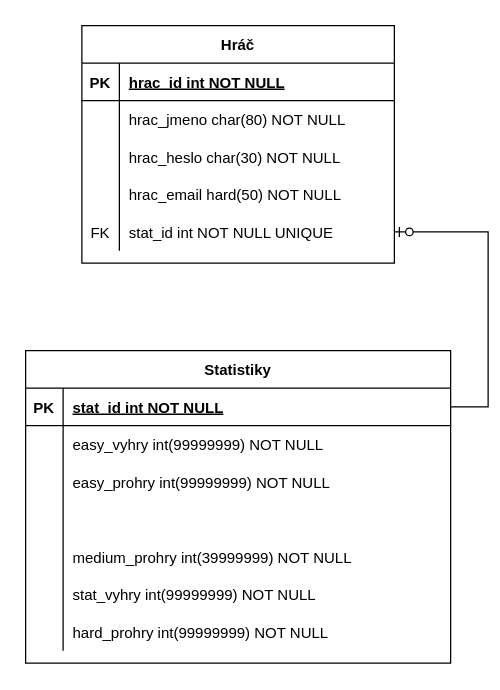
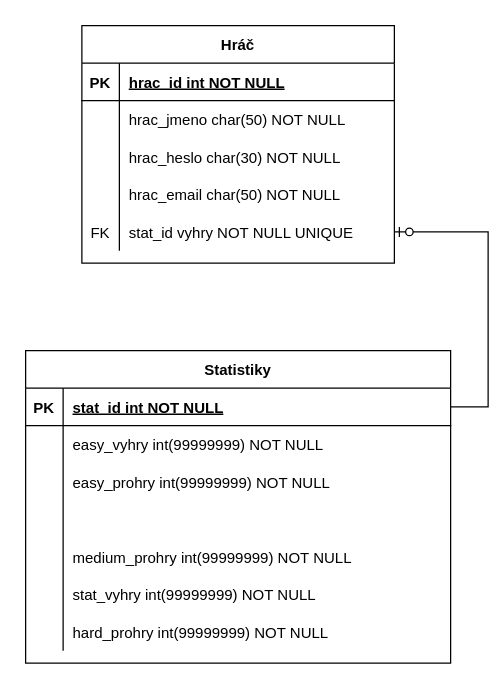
node "hrac_jmeno char(80) NOT NULL": label "hrac_jmeno char(80) NOT NULL" -> "hrac_jmeno char(50) NOT NULL"
node "hrac_email hard(50) NOT NULL": label "hrac_email hard(50) NOT NULL" -> "hrac_email char(50) NOT NULL"
node "stat_id int NOT NULL UNIQUE": label "stat_id int NOT NULL UNIQUE" -> "stat_id vyhry NOT NULL UNIQUE"
node "medium_prohry int(39999999) NOT NULL": label "medium_prohry int(39999999) NOT NULL" -> "medium_prohry int(99999999) NOT NULL"
